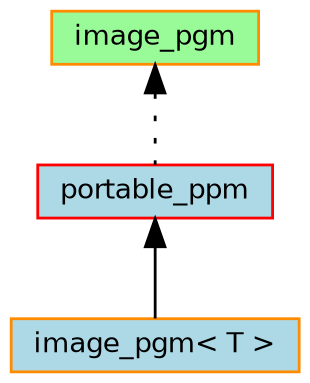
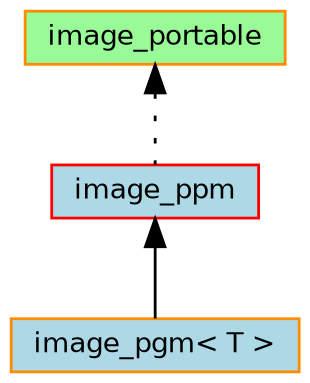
node "image_pgm": label "image_pgm" -> "image_portable"
node "portable_ppm": label "portable_ppm" -> "image_ppm"
